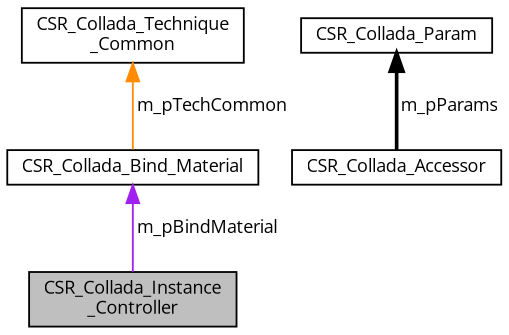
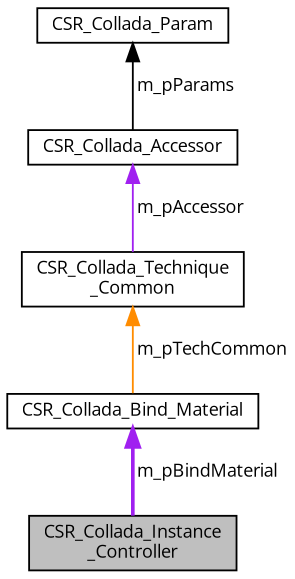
edge "CSR_Collada_Accessor" -> "CSR_Collada_Param": style bold -> solid
edge "CSR_Collada_Technique _Common" -> "CSR_Collada_Accessor": added, label "m_pAccessor"
edge "CSR_Collada_Instance _Controller" -> "CSR_Collada_Bind_Material": style solid -> bold
